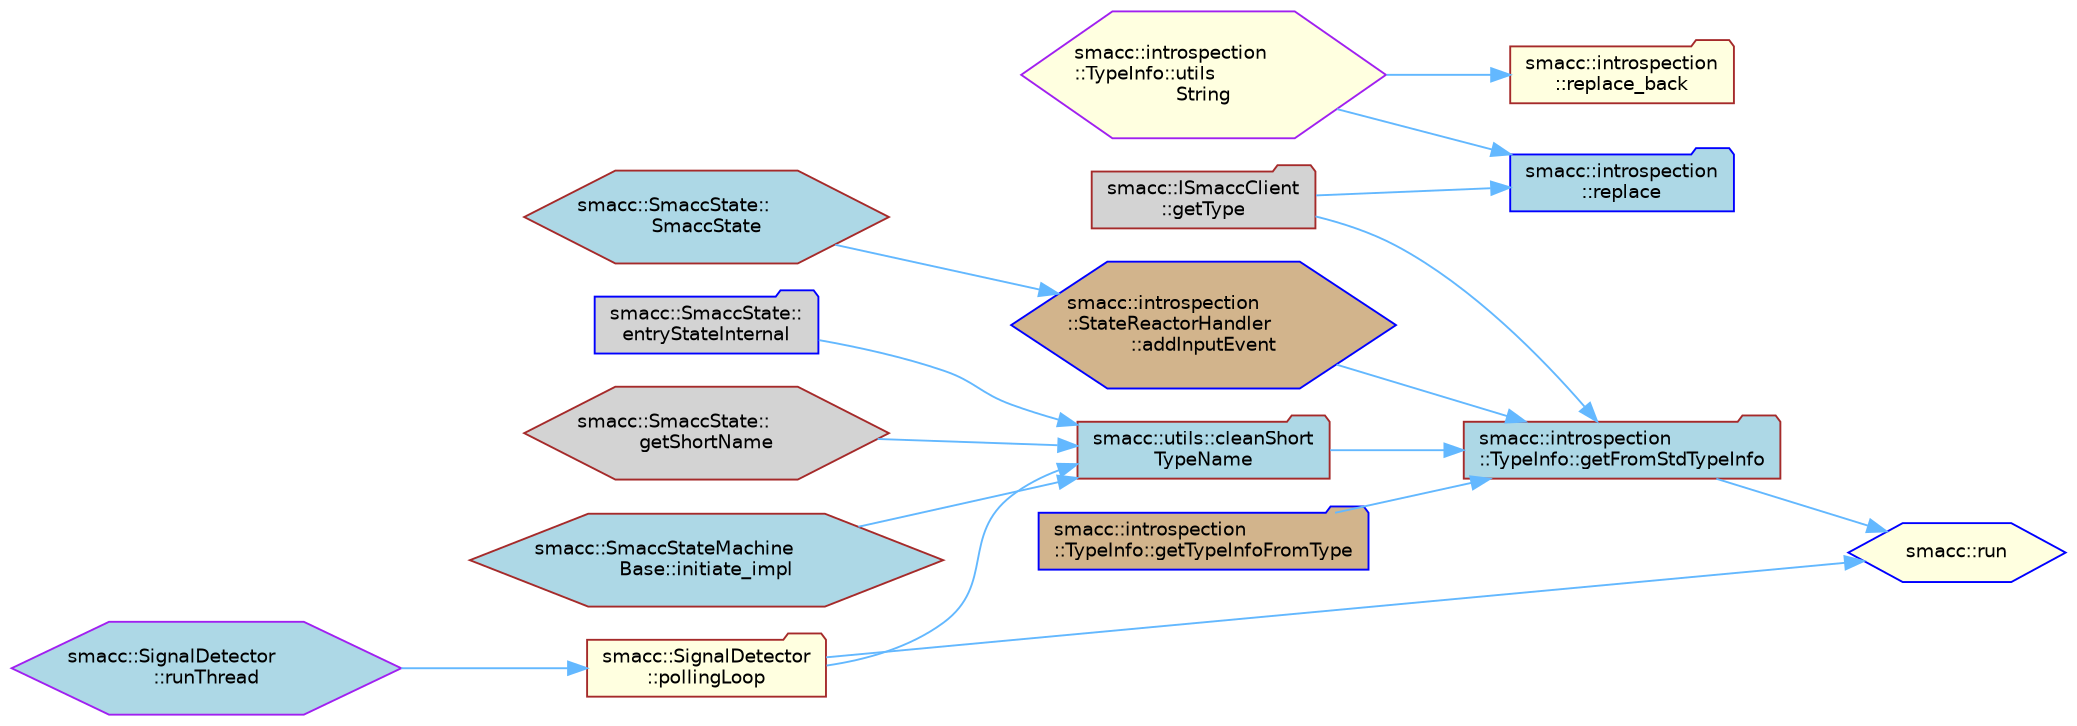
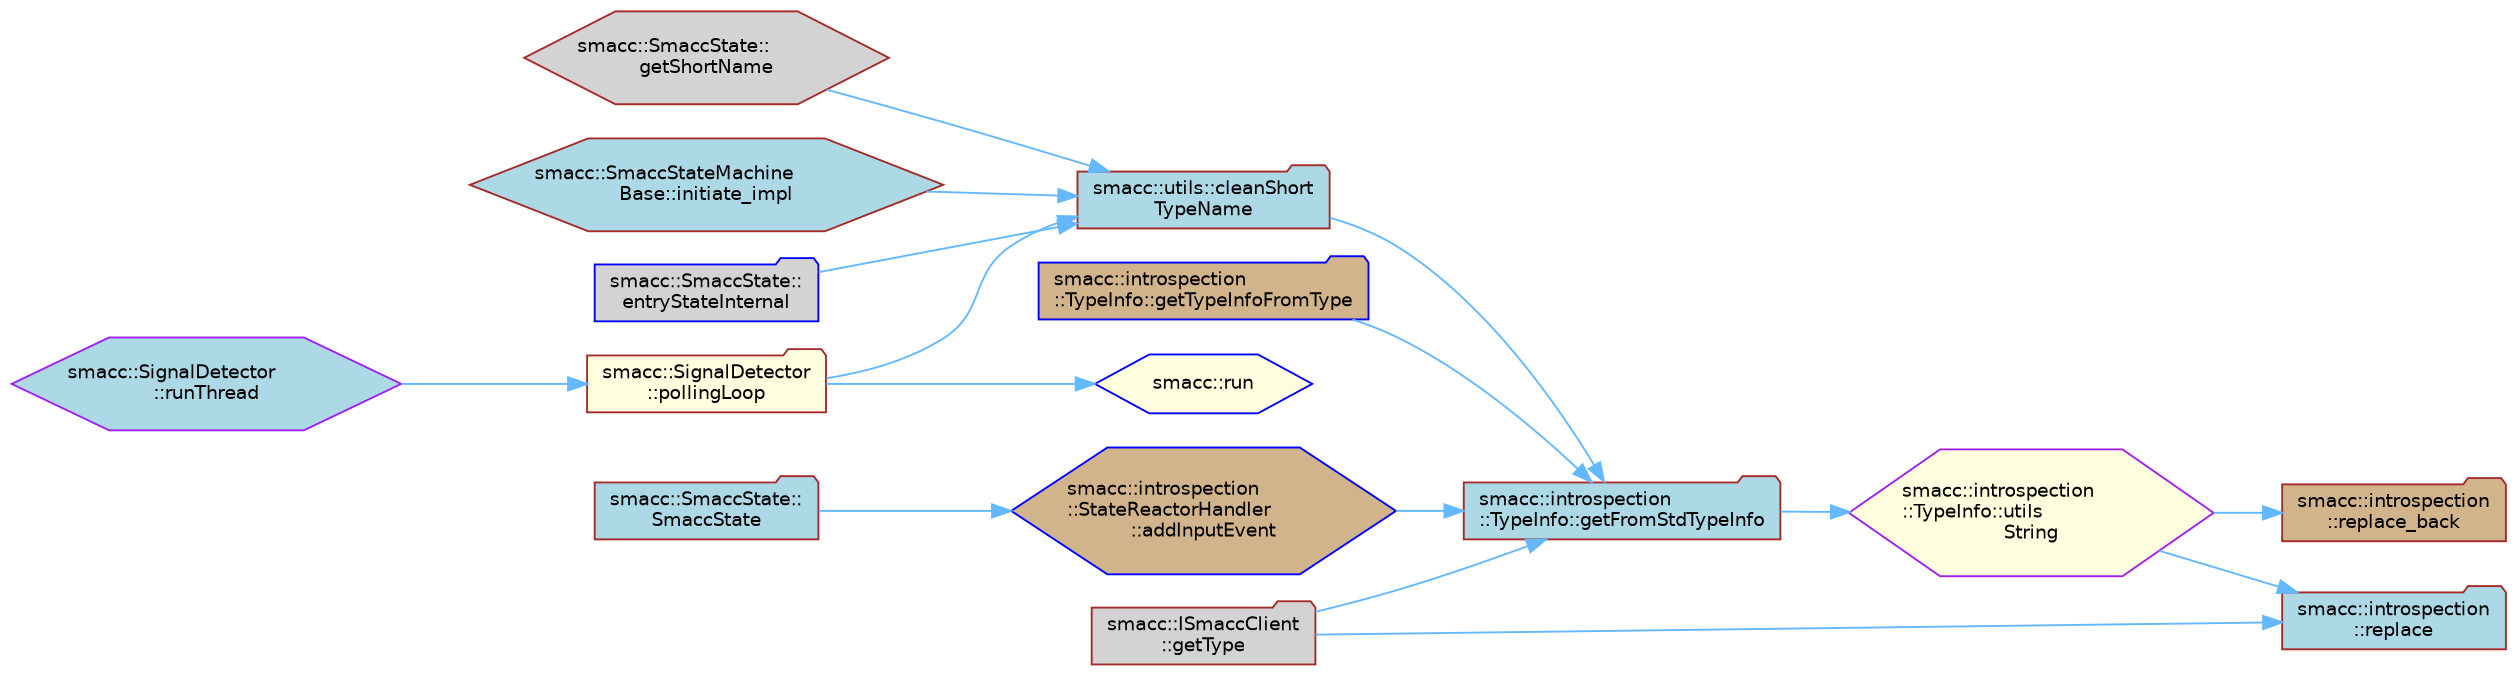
node "smacc::introspection ::replace_back": fillcolor lightyellow -> tan
node "smacc::introspection ::replace": color blue -> brown
node "smacc::SmaccState:: SmaccState": shape hexagon -> folder
edge "smacc::introspection ::TypeInfo::getFromStdTypeInfo" -> "smacc::run": now "smacc::introspection ::TypeInfo::getFromStdTypeInfo" -> "smacc::introspection ::TypeInfo::utils String"
